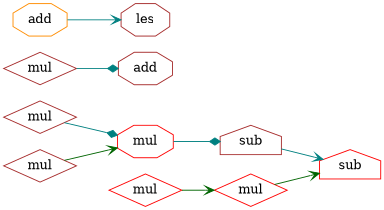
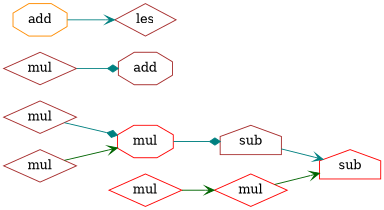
node "les": shape octagon -> diamond
